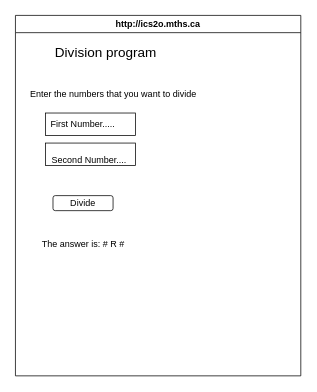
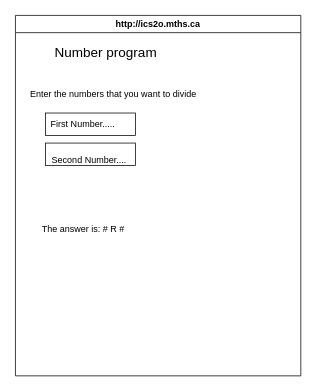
node "Division program": label "Division program" -> "Number program"
node "Divide": removed
node "The answer is: # R #": moved (83, 244) -> (83, 229)
